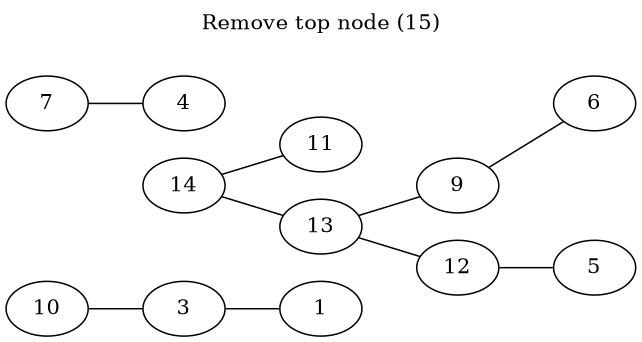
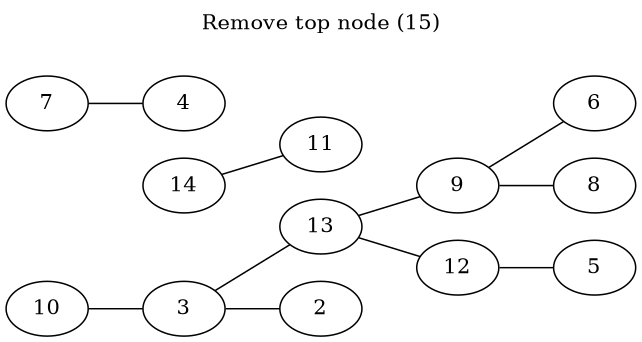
node "8": added
edge "14" -- "13": now "3" -- "13"
node "1": label "1" -> "2"
